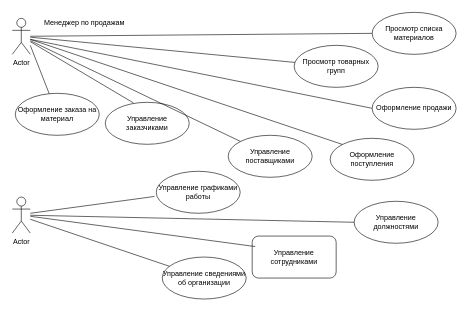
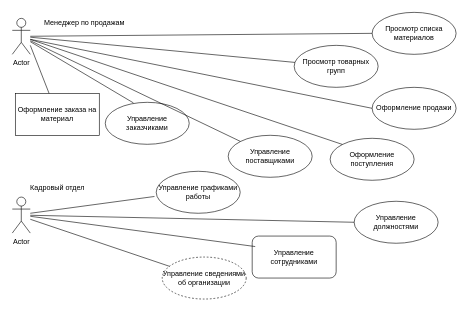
node "Оформление заказа на материал": shape ellipse -> rectangle
node "Кадровый отдел": added
node "Управление сведениями об организации": style solid -> dashed
